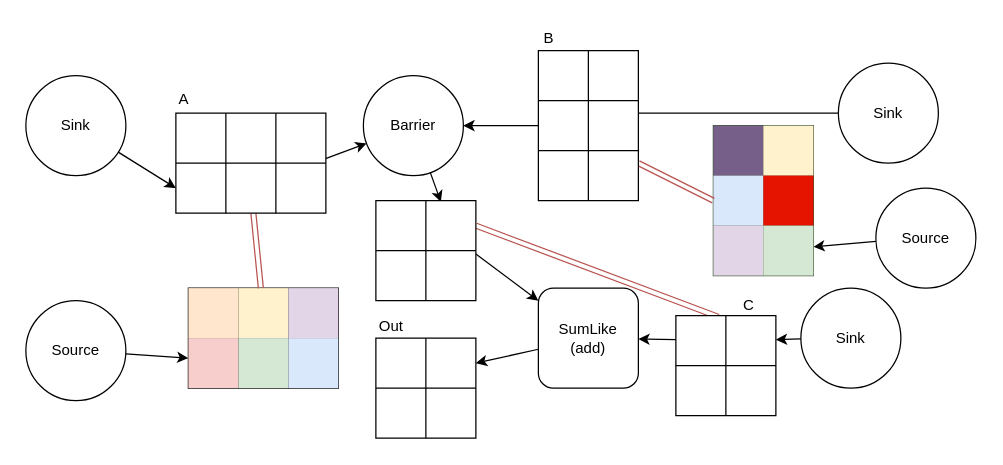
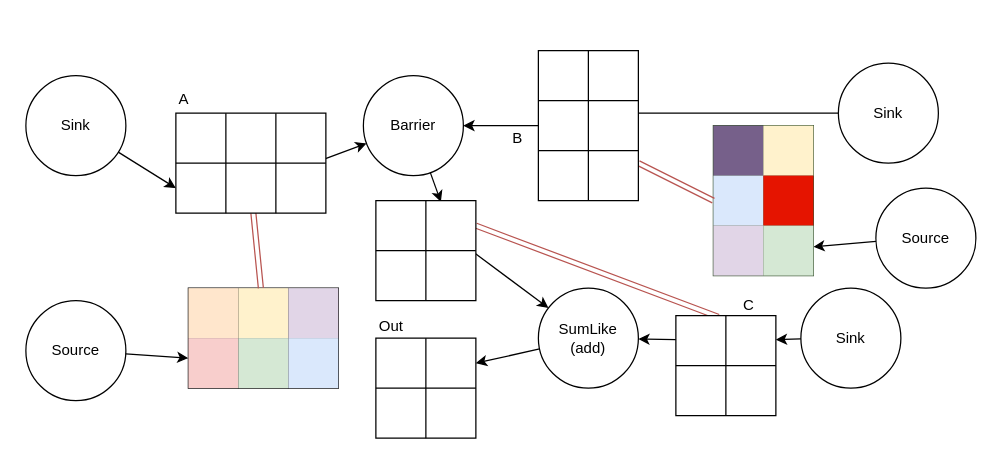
node "B": moved (548, 38) -> (517, 138)
node "SumLike (add)": shape rounded rectangle -> ellipse
